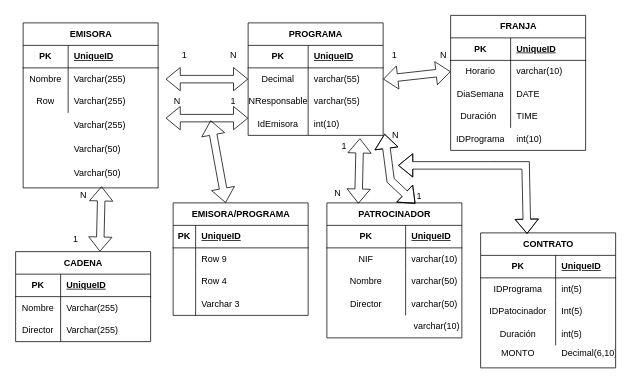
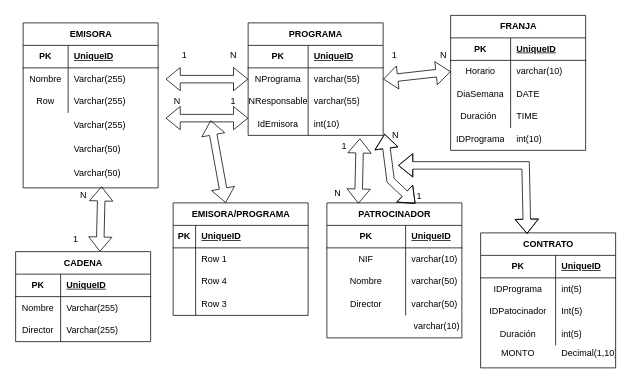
node "Decimal": label "Decimal" -> "NPrograma"
node "Row 9": label "Row 9" -> "Row 1"
node "Varchar 3": label "Varchar 3" -> "Row 3"
node "Decimal(6,10)": label "Decimal(6,10)" -> "Decimal(1,10)"
